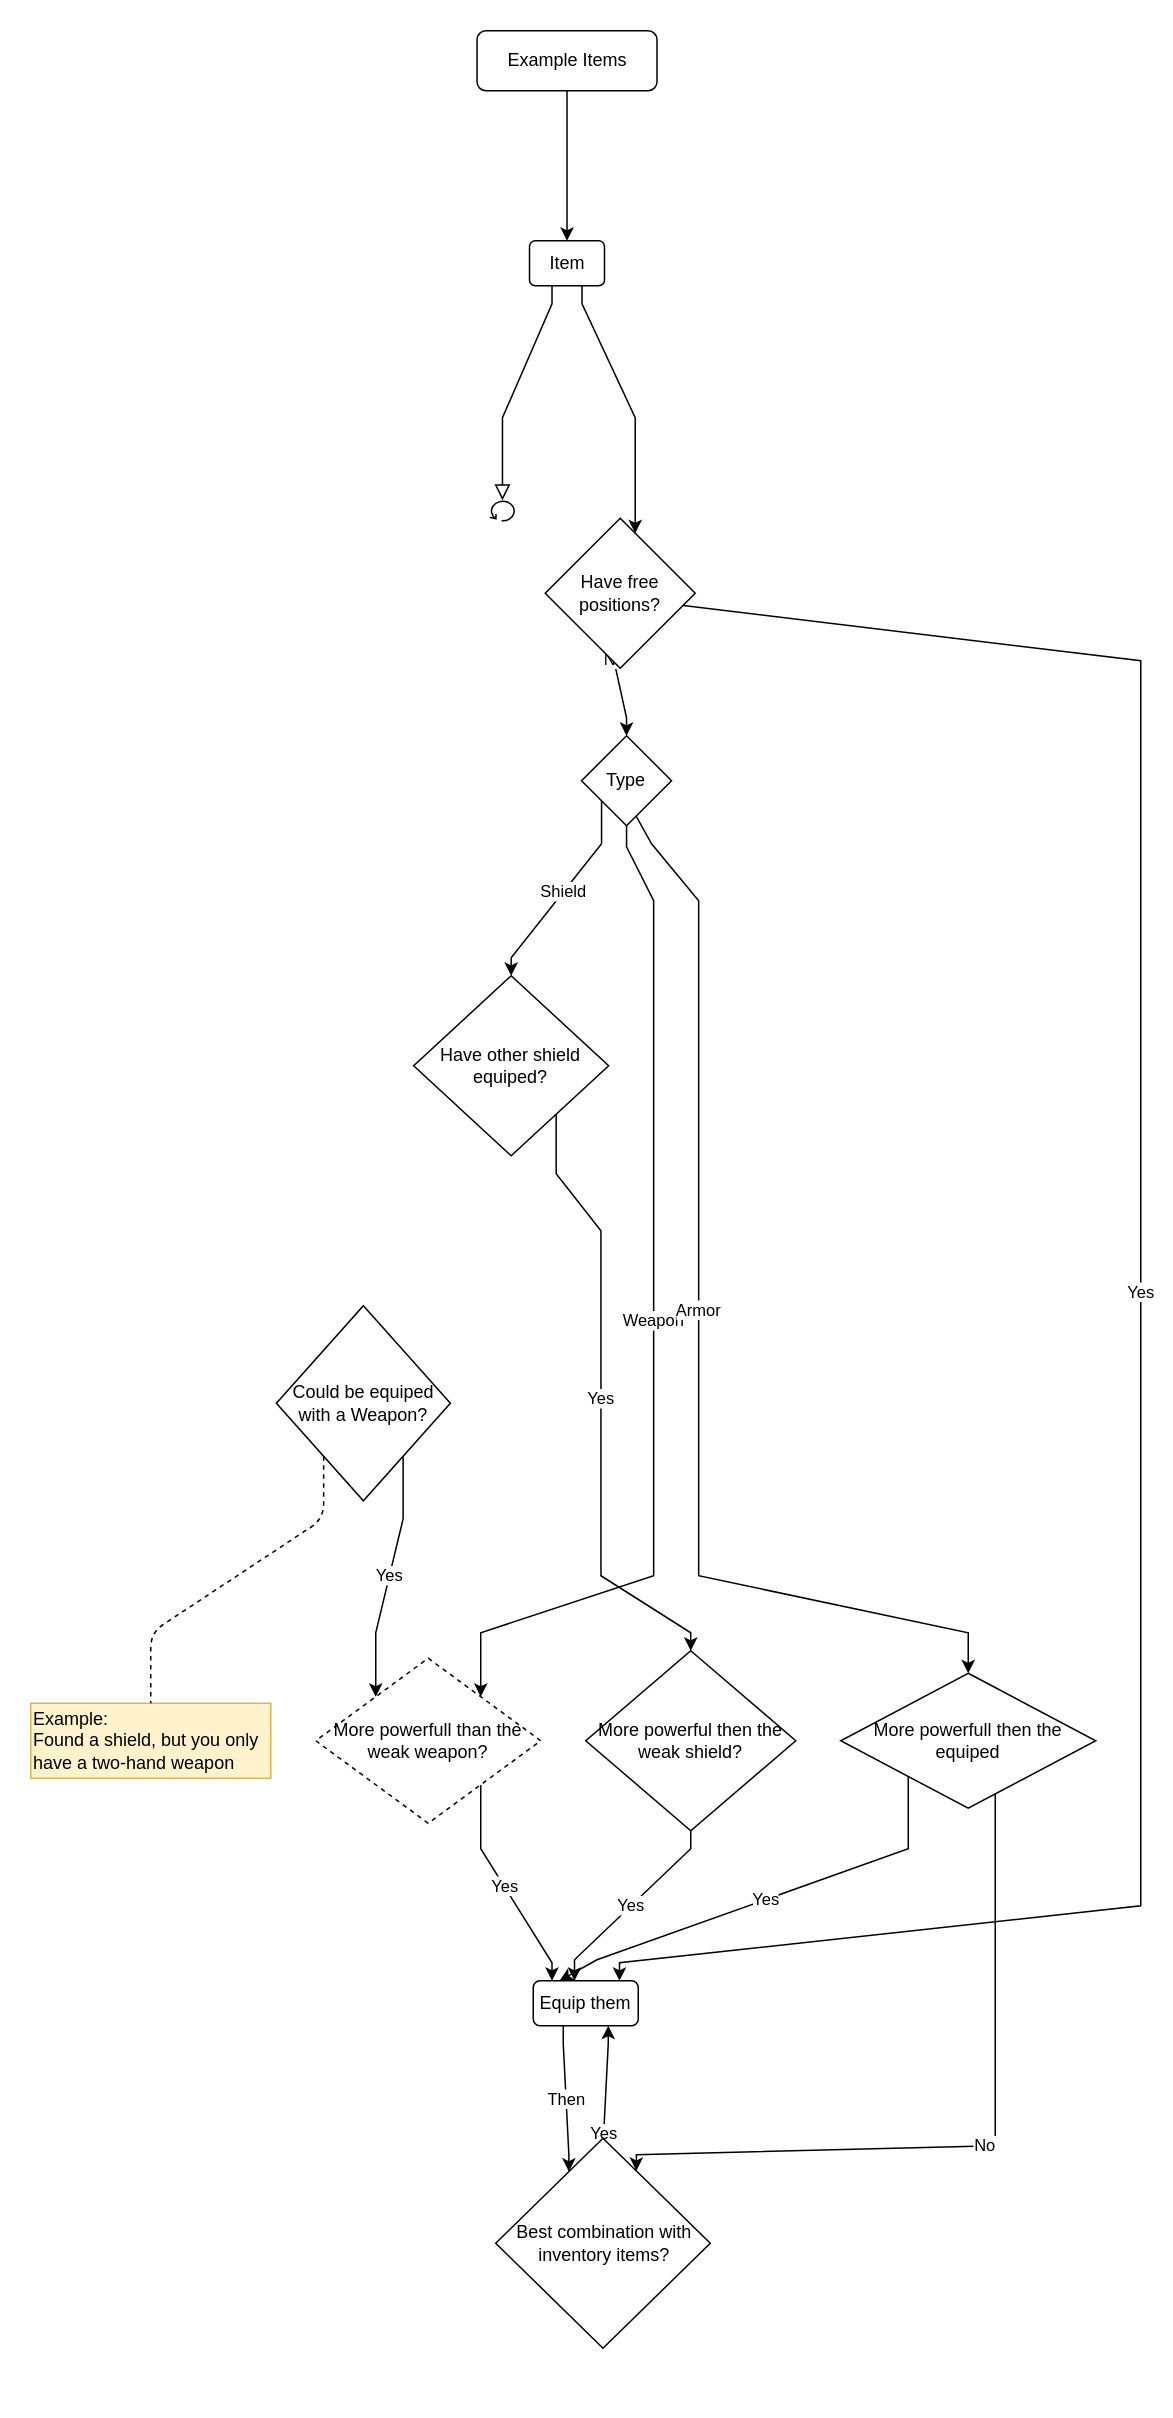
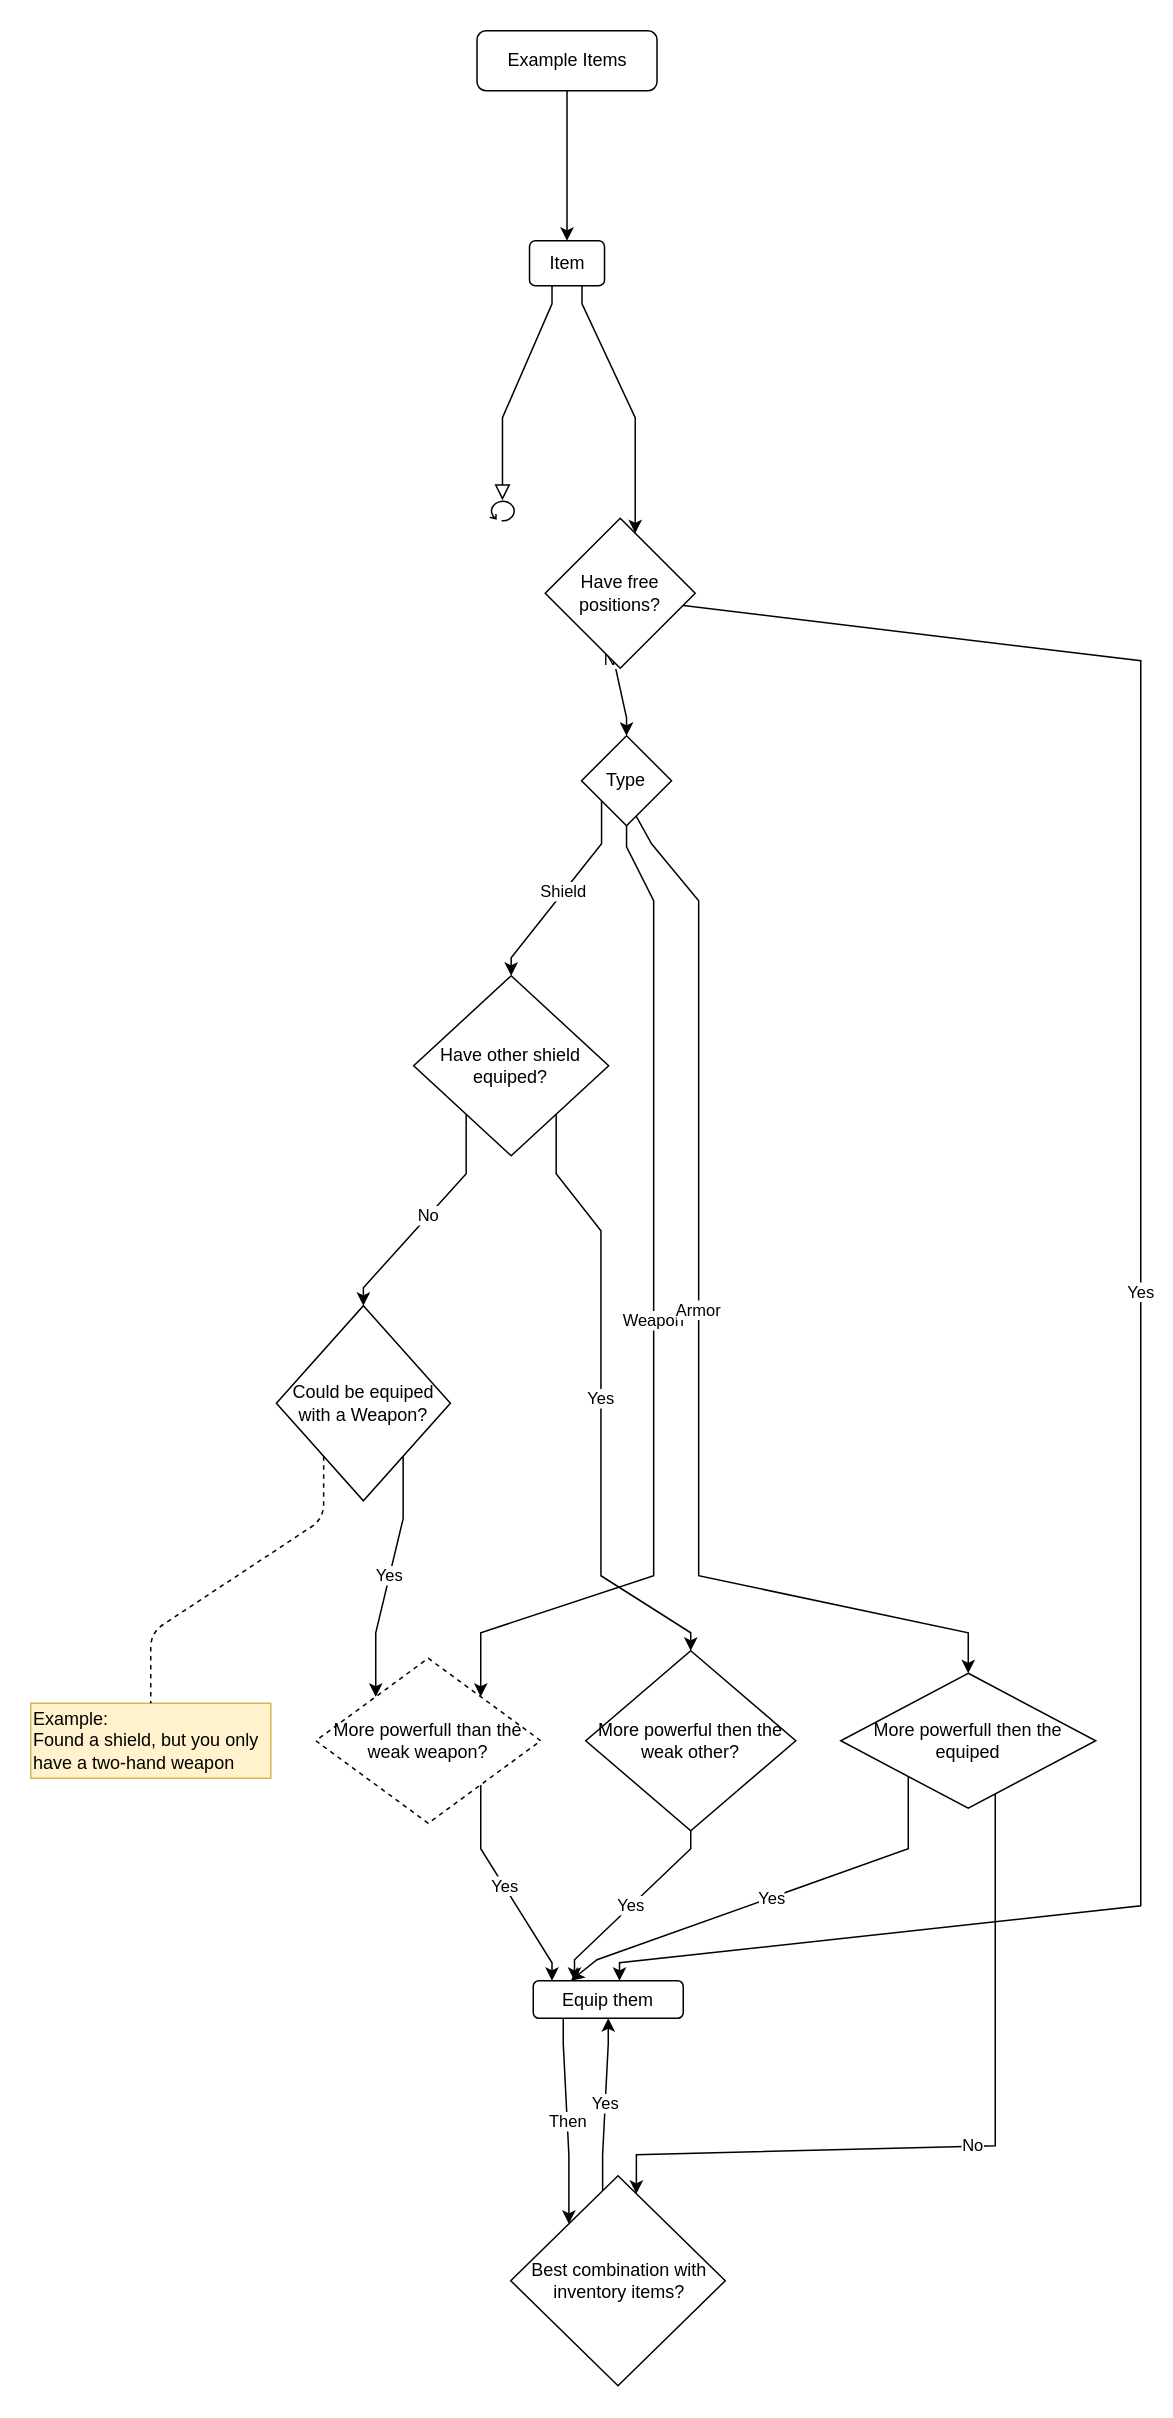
edge "Have other shield equiped?" -> "Could be equiped with a Weapon?": added, label "No"
node "More powerful then the weak shield?": label "More powerful then the weak shield?" -> "More powerful then the weak other?"
node "Equip them": size 105x45 -> 150x38
node "Best combination with inventory items?": moved (603, 2243) -> (618, 2281)
